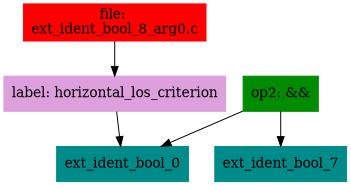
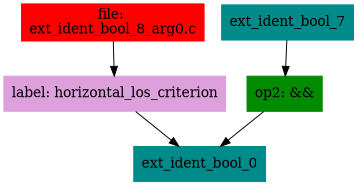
edge "op2: &&" -> "ext_ident_bool_7": reversed
